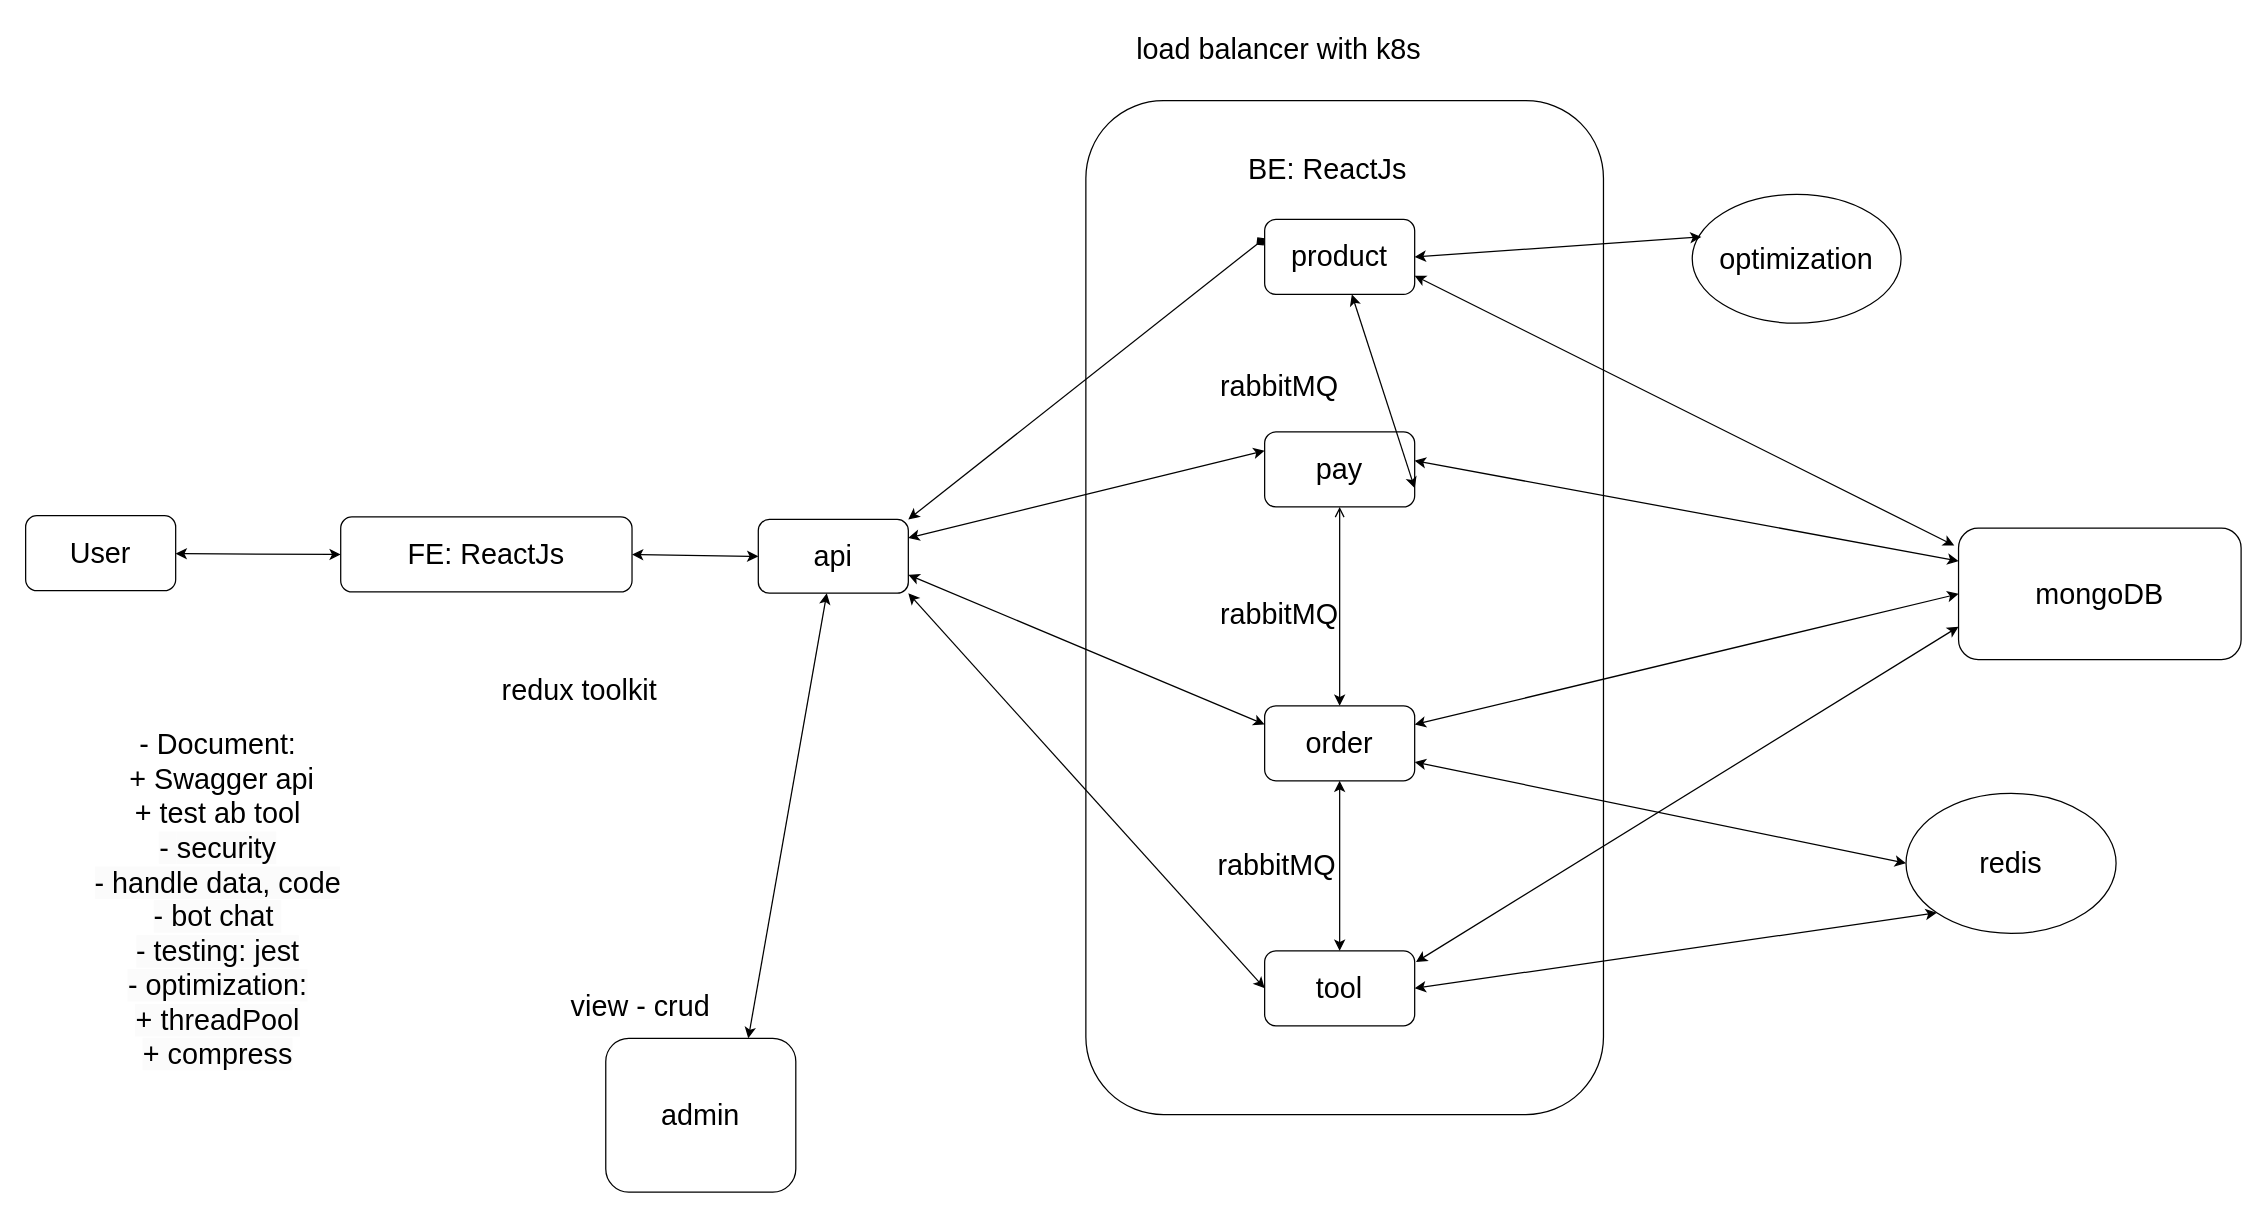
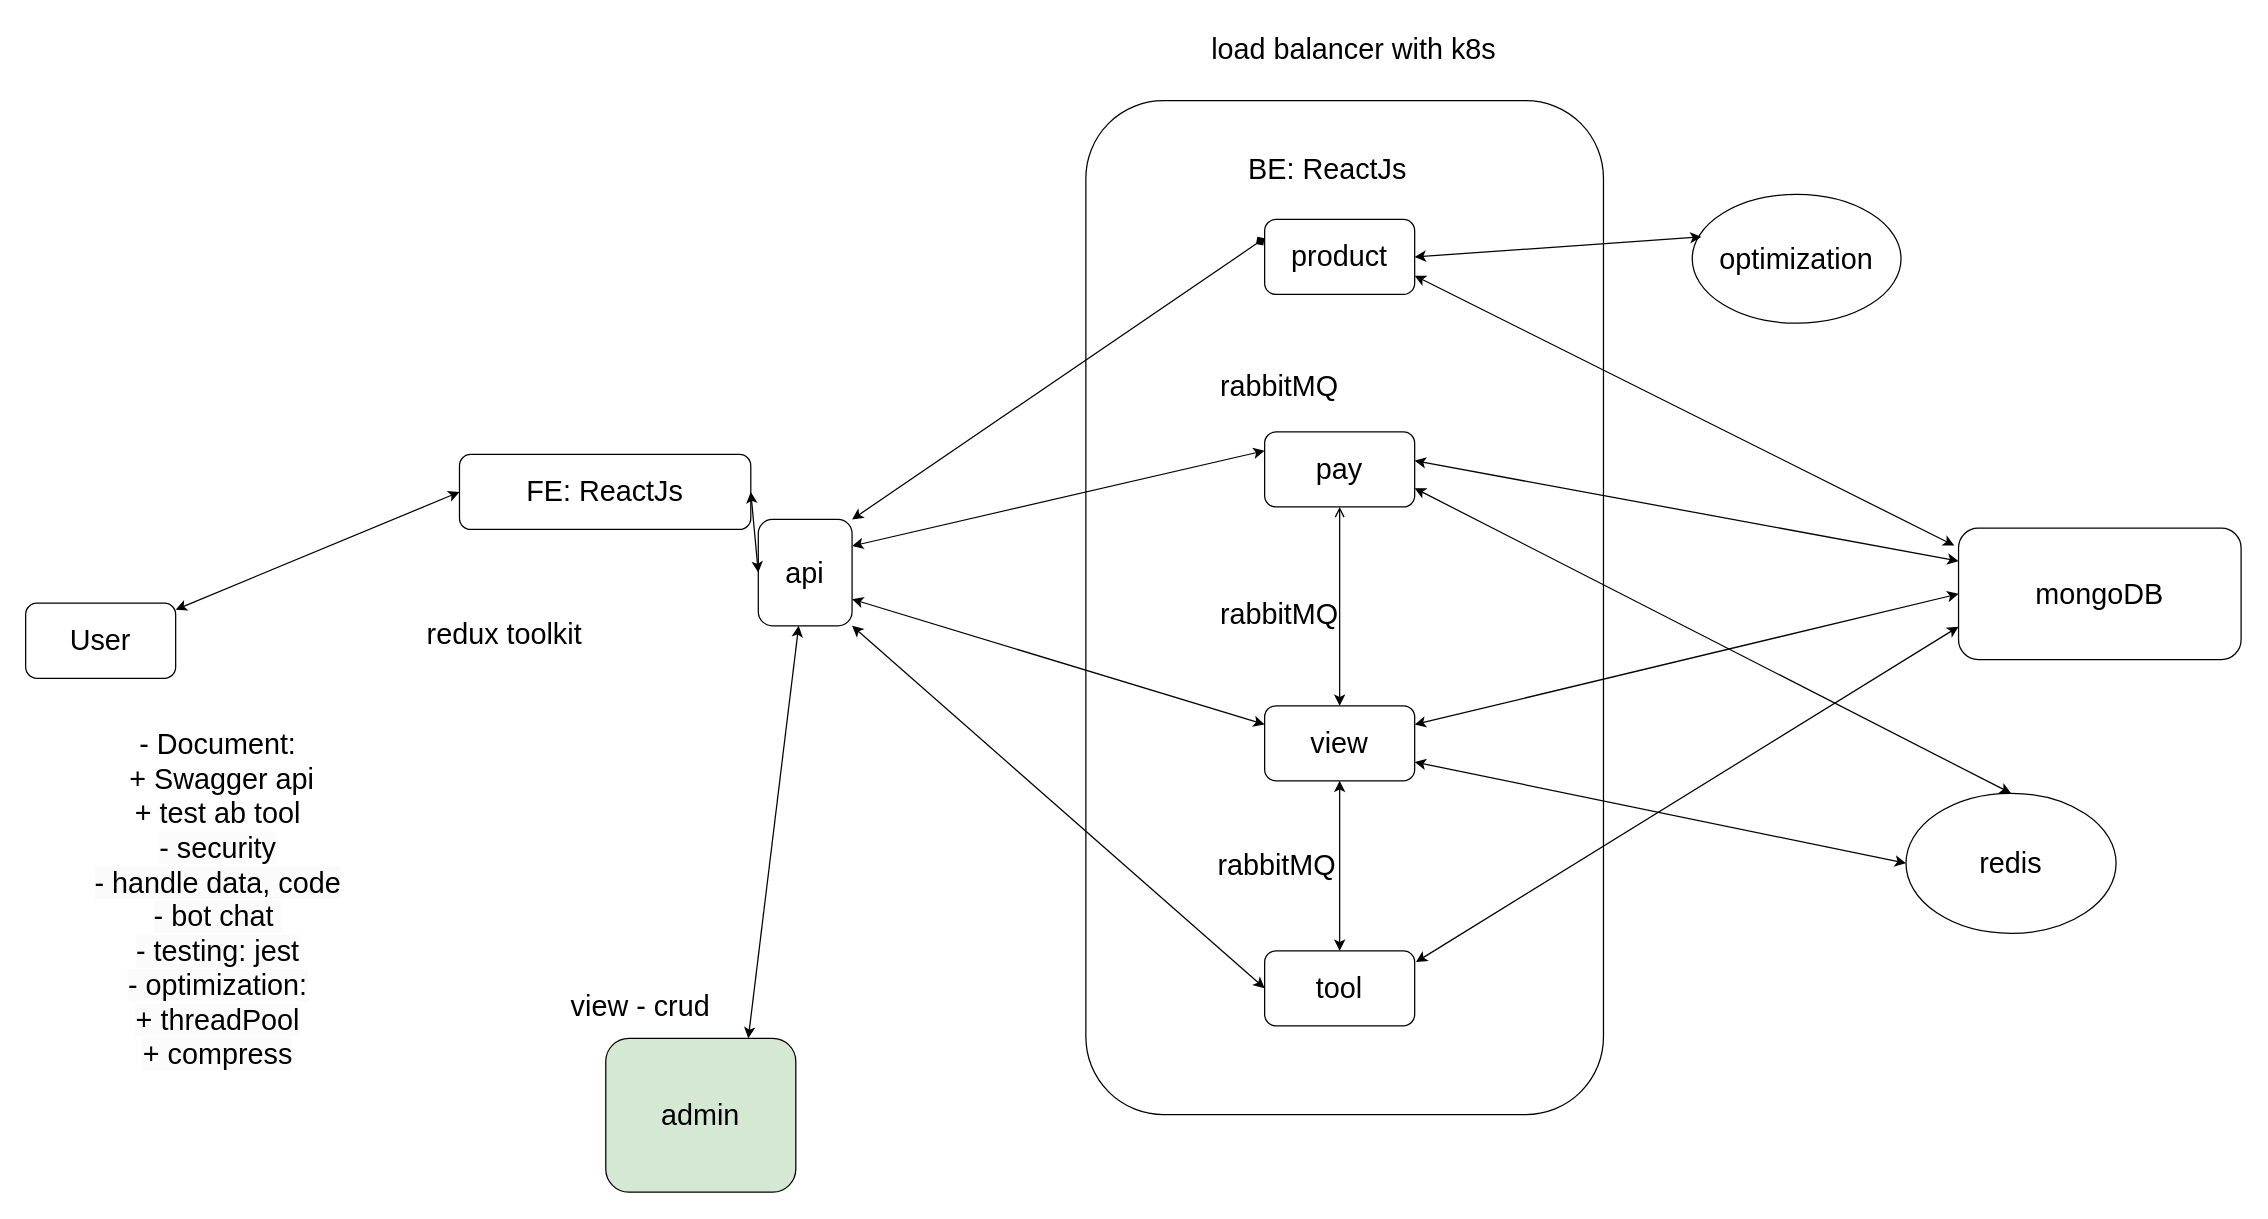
node "load balancer with k8s": moved (1279, 49) -> (1354, 49)
edge "product" -- "pay": now "redis" -- "pay"
node "User": moved (101, 553) -> (101, 641)
node "FE: ReactJs": moved (486, 554) -> (605, 492)
node "api": size 150x74 -> 94x106
node "redux toolkit": moved (576, 691) -> (501, 634)
node "order": label "order" -> "view"
edge "redis" -- "tool": removed
node "admin": fillcolor #ffffff -> #d5e8d4
